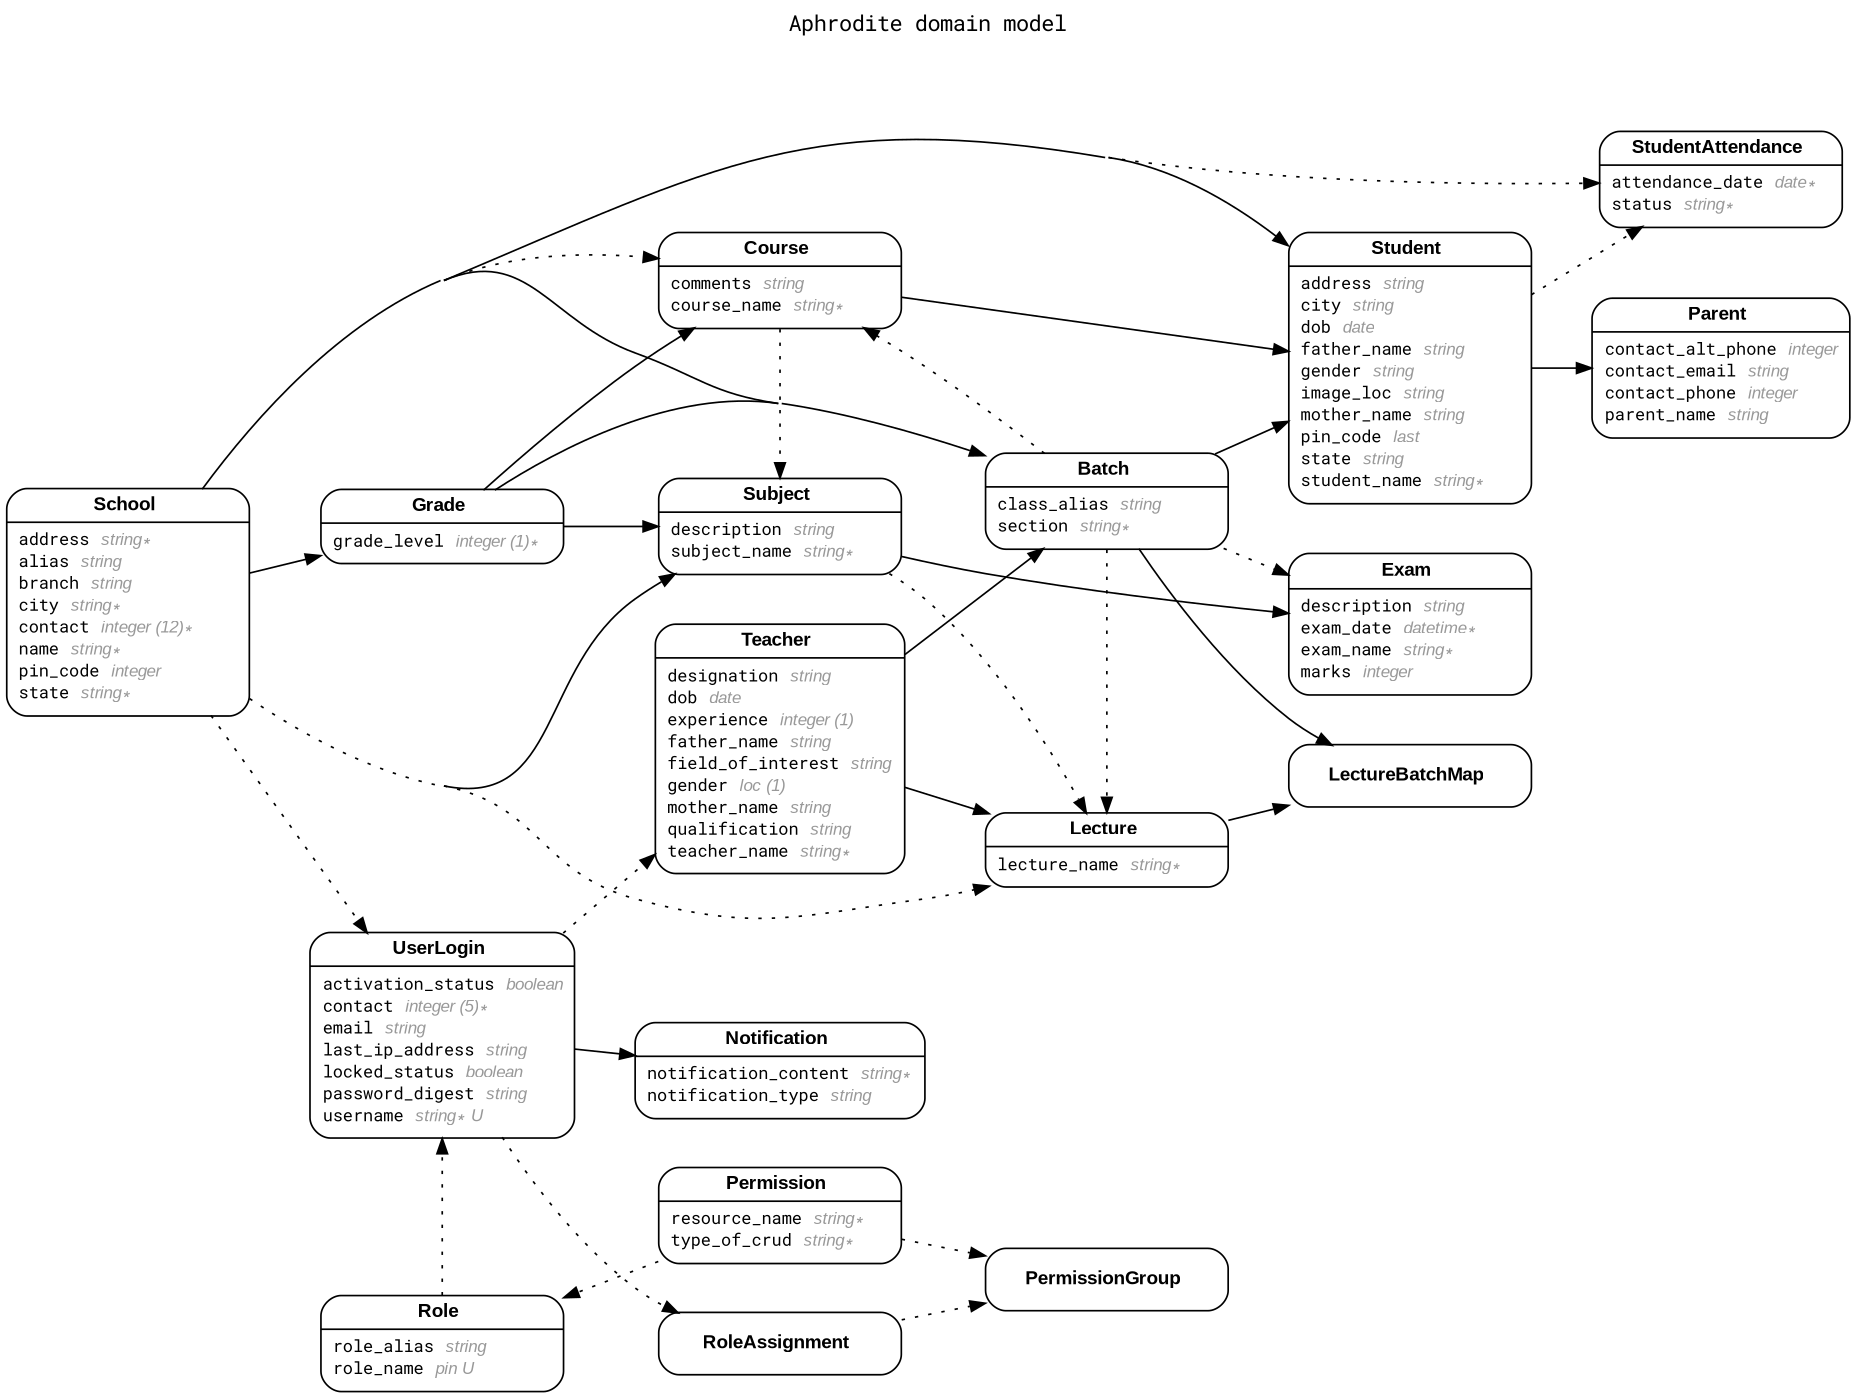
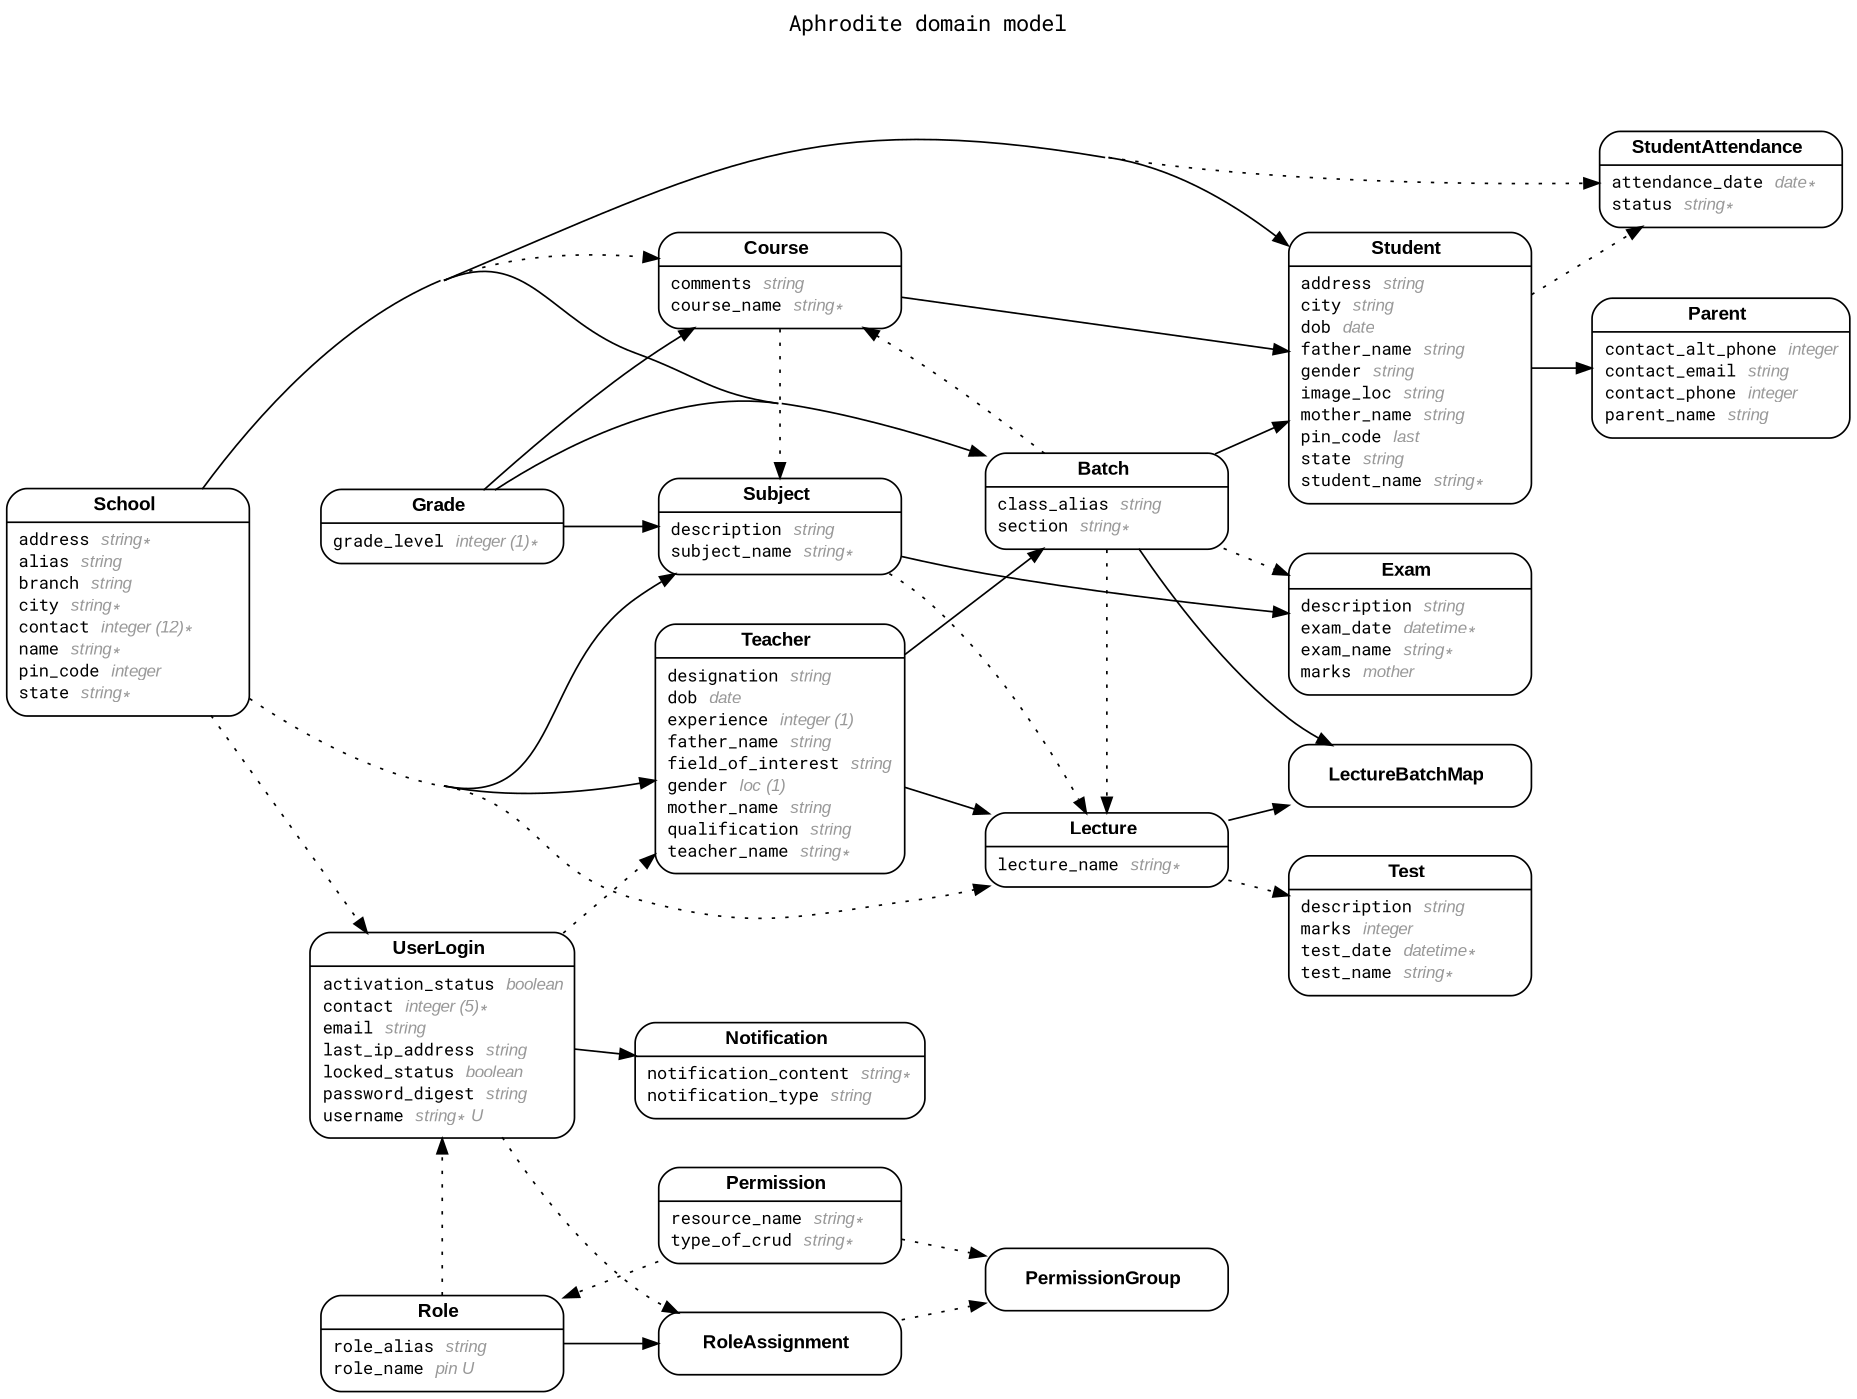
edge "Grade" -- "School": now "Teacher" -- "School"
node "Exam": text "integer" -> "mother"
node "Test": added
edge "Role" -- "RoleAssignment": added
